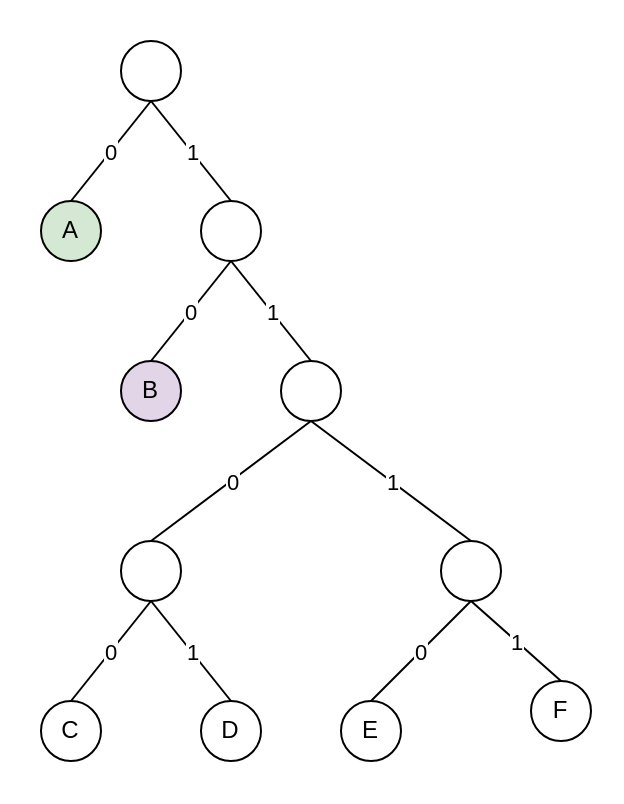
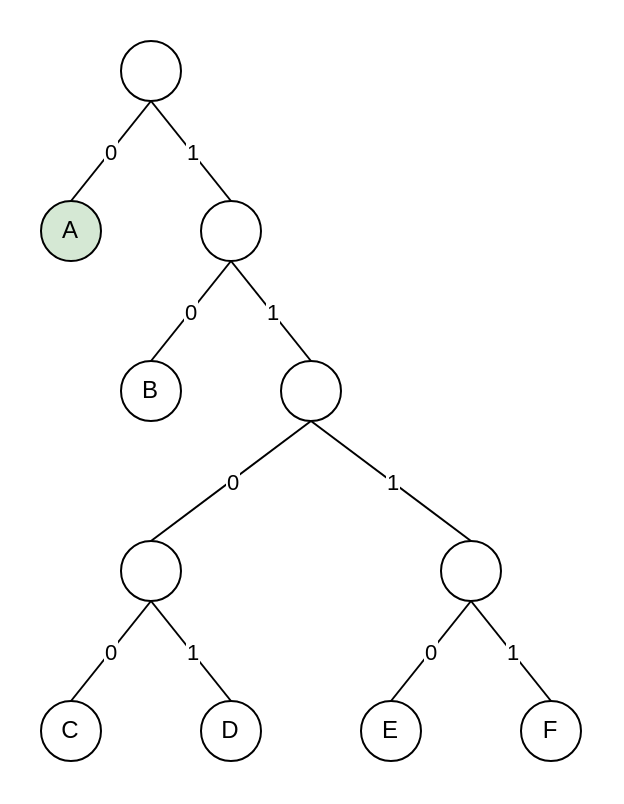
node "B": fillcolor #e1d5e7 -> #ffffff
node "F": moved (561, 711) -> (551, 731)
node "E": moved (371, 731) -> (391, 731)
